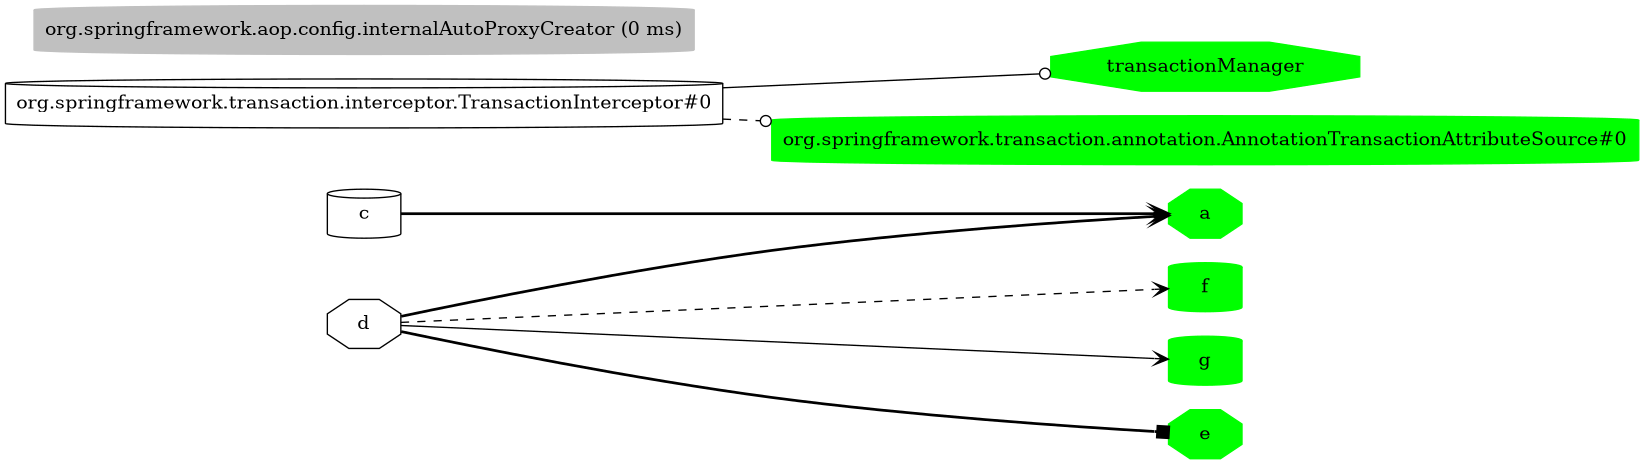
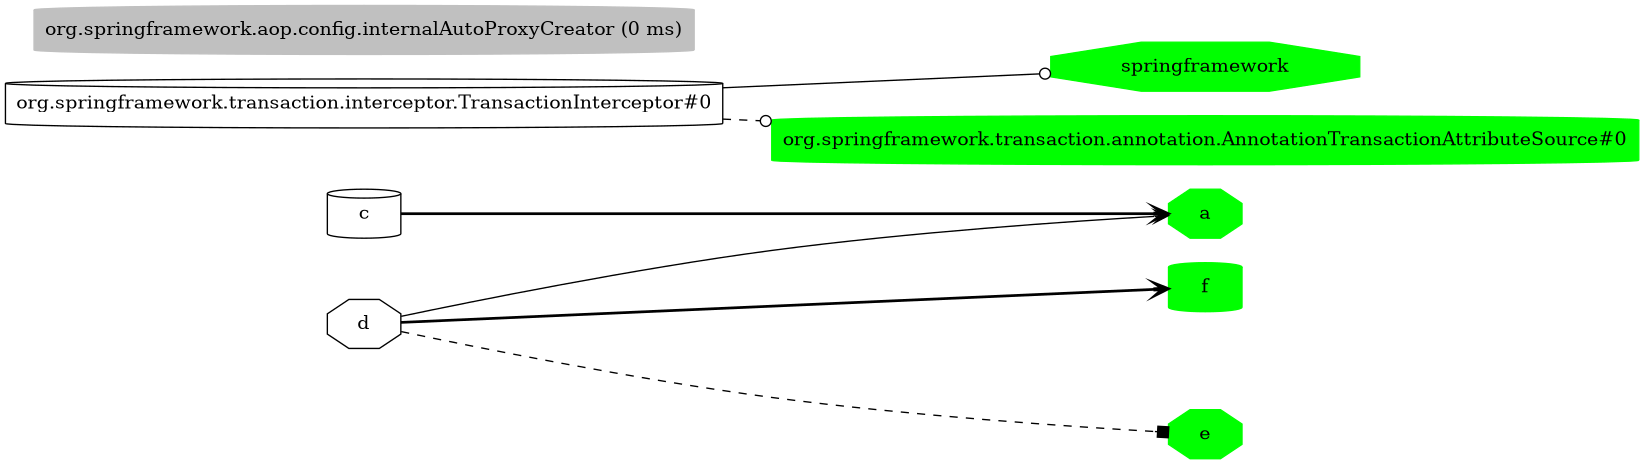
node "transactionManager": label "transactionManager" -> "springframework"
edge "d" -> "a": style bold -> solid
edge "d" -> "f": style dashed -> bold
node "g": removed
edge "d" -> "e": style bold -> dashed
